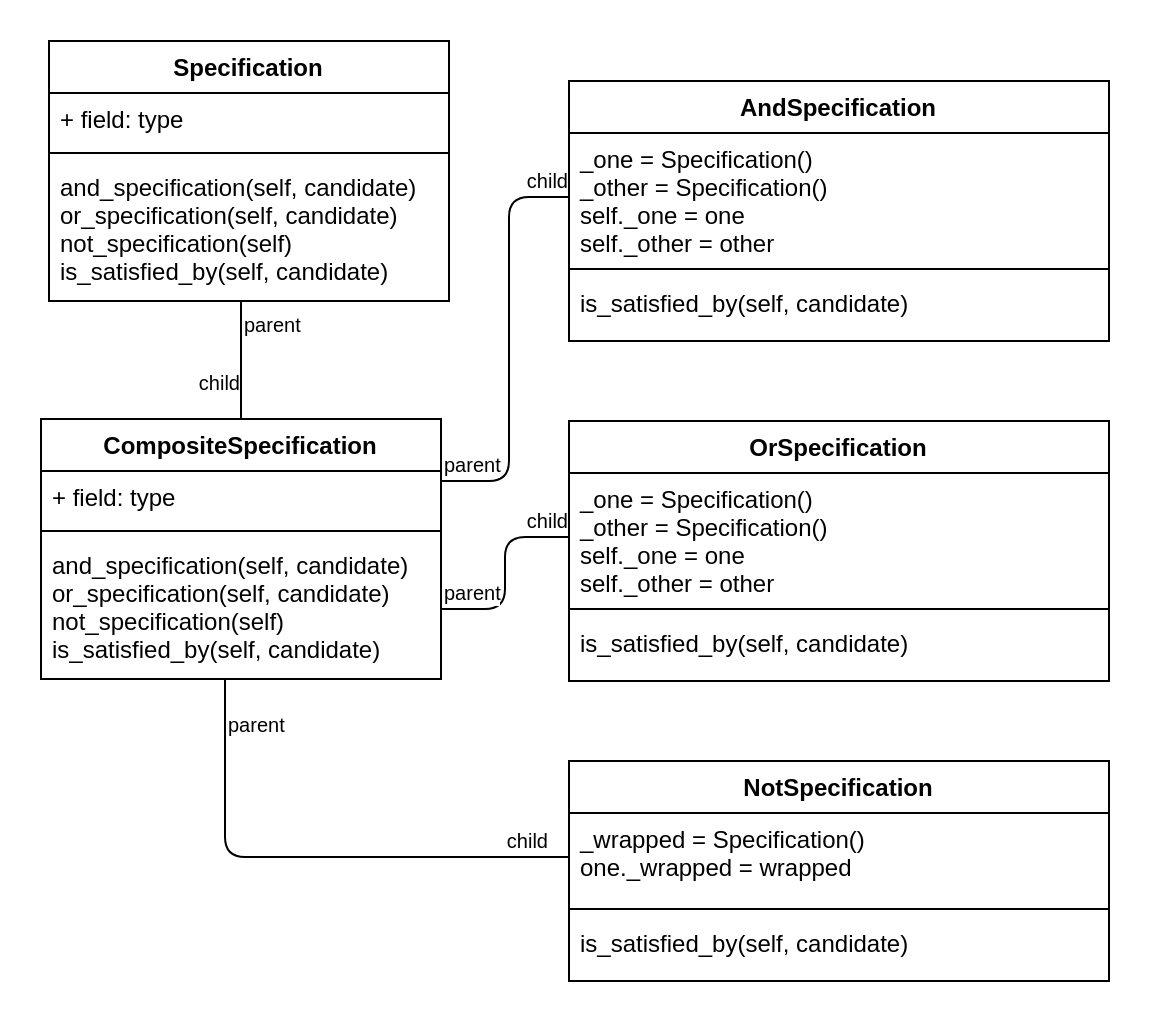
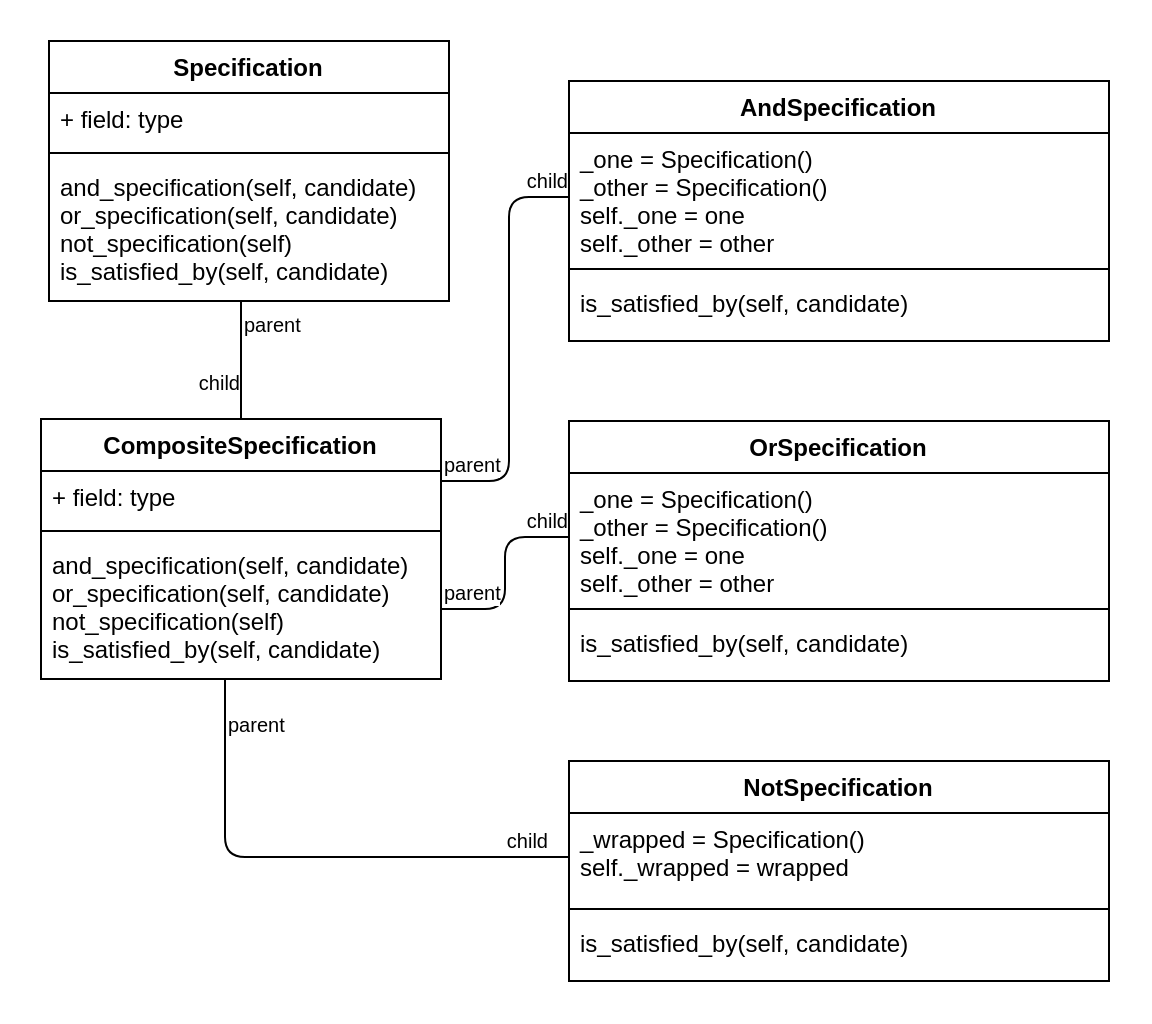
node "_wrapped = Specification() one._wrapped = wrapped": label "_wrapped = Specification() one._wrapped = wrapped" -> "_wrapped = Specification() self._wrapped = wrapped"
